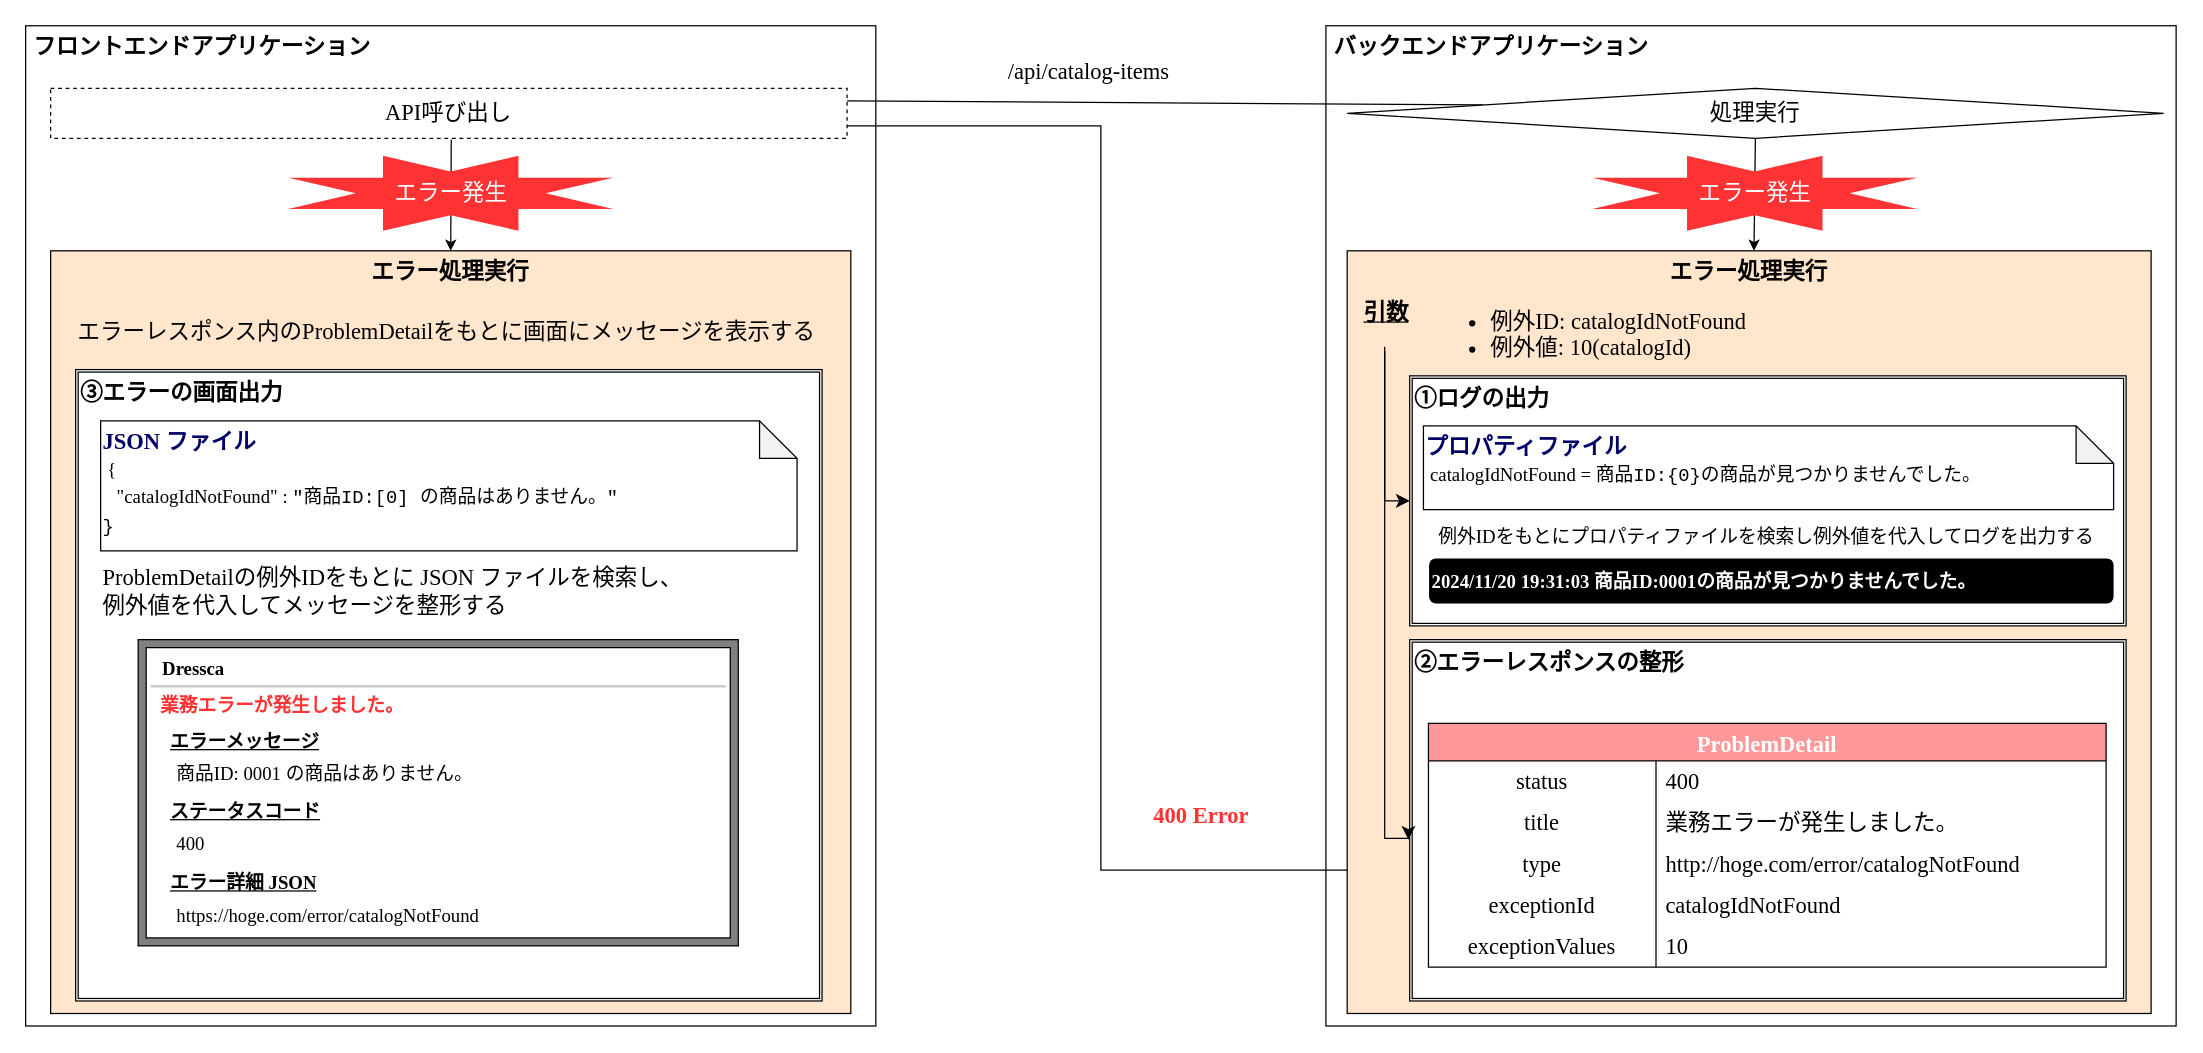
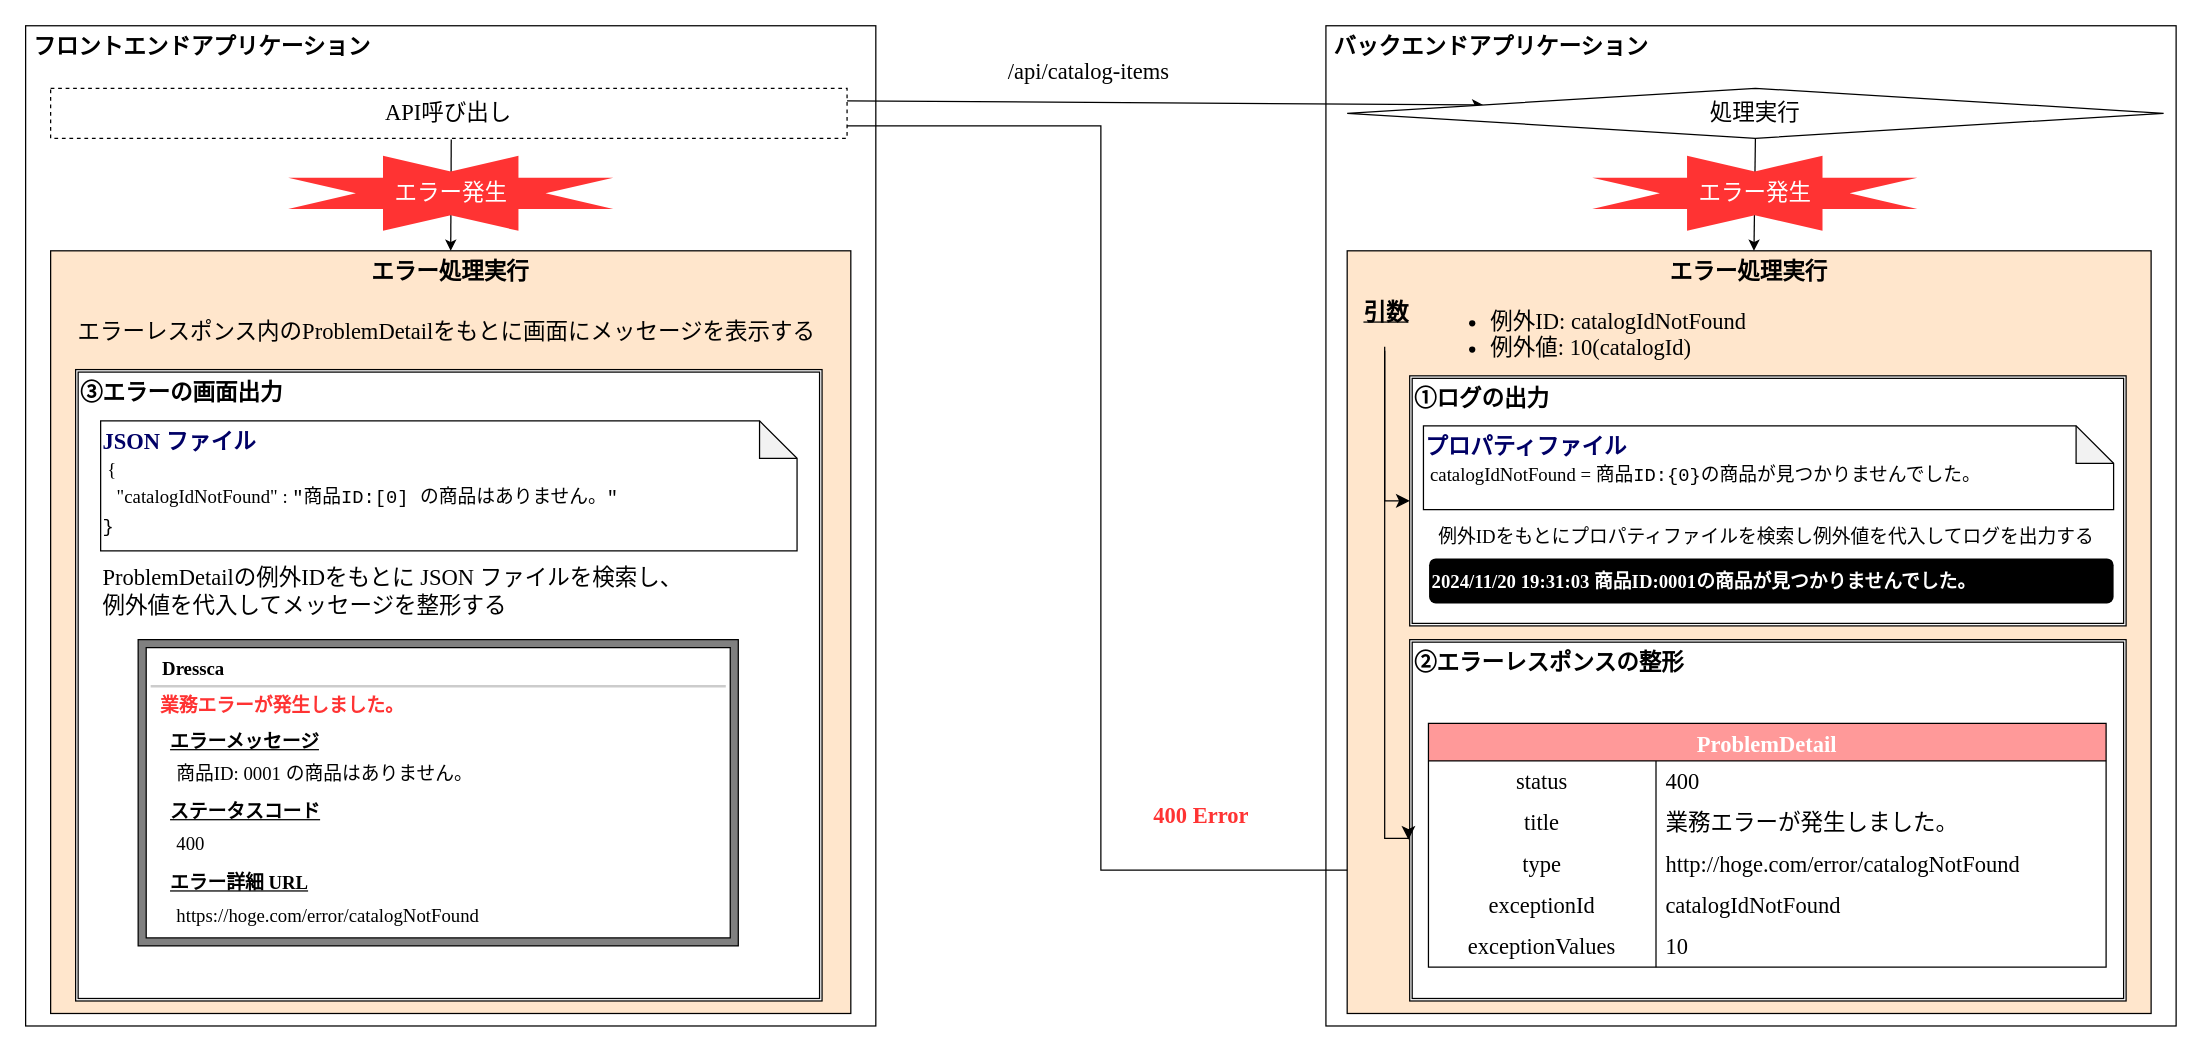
edge "API呼び出し" -- "処理実行": arrowhead none -> classic
node "エラー詳細 JSON": label "エラー詳細 JSON" -> "エラー詳細 URL"
